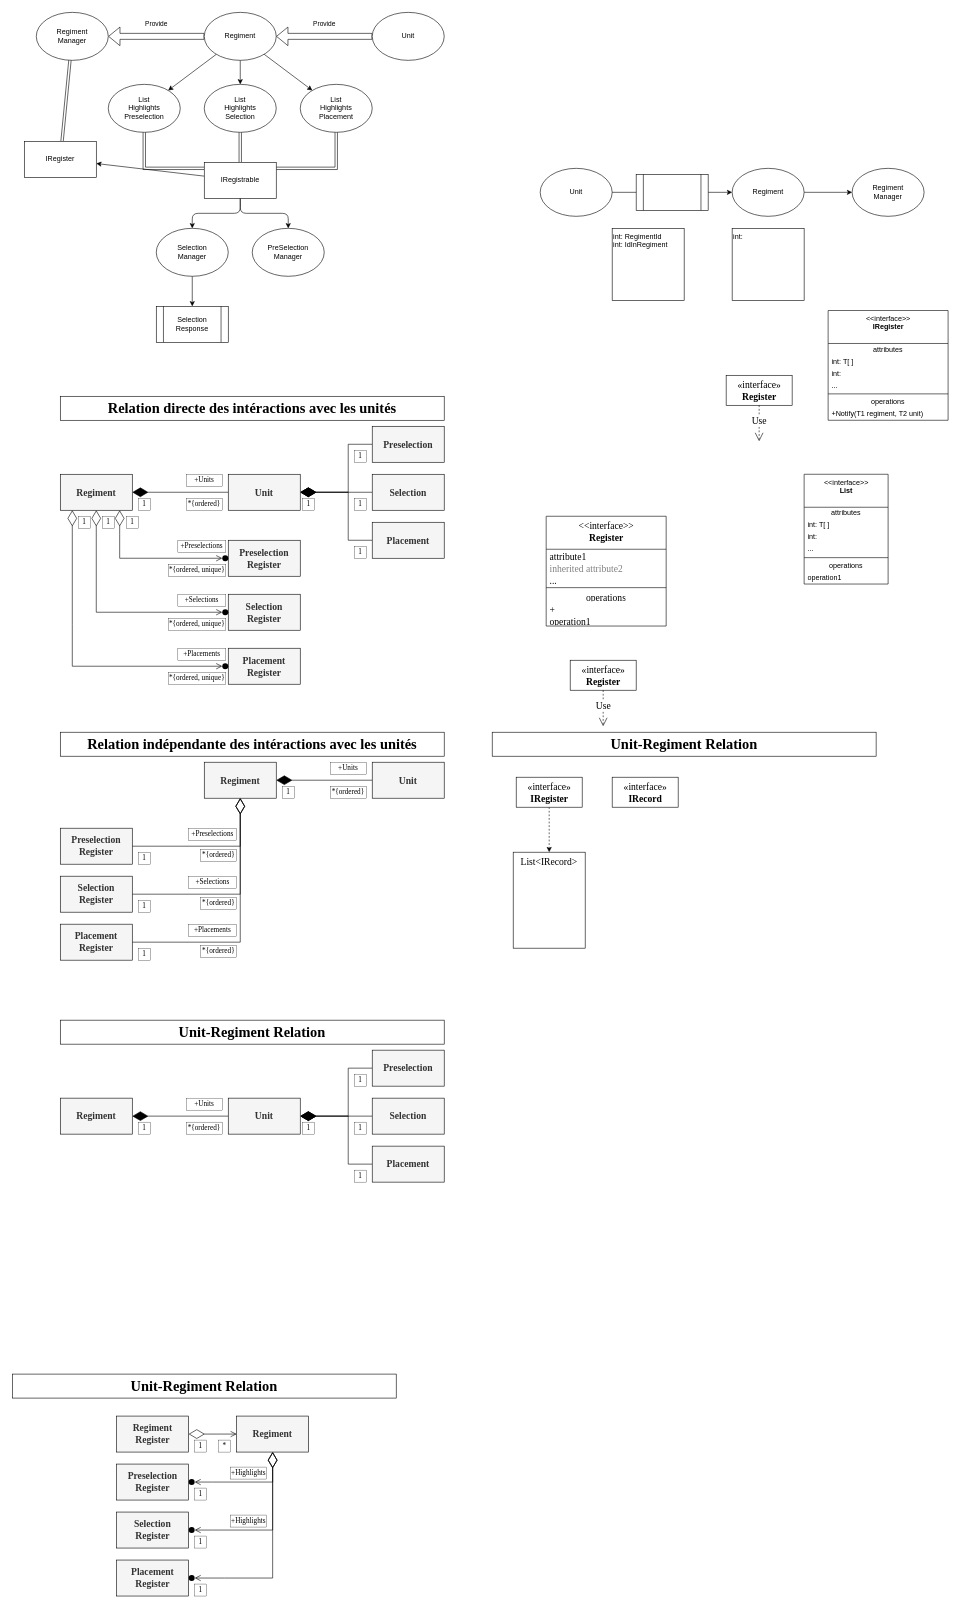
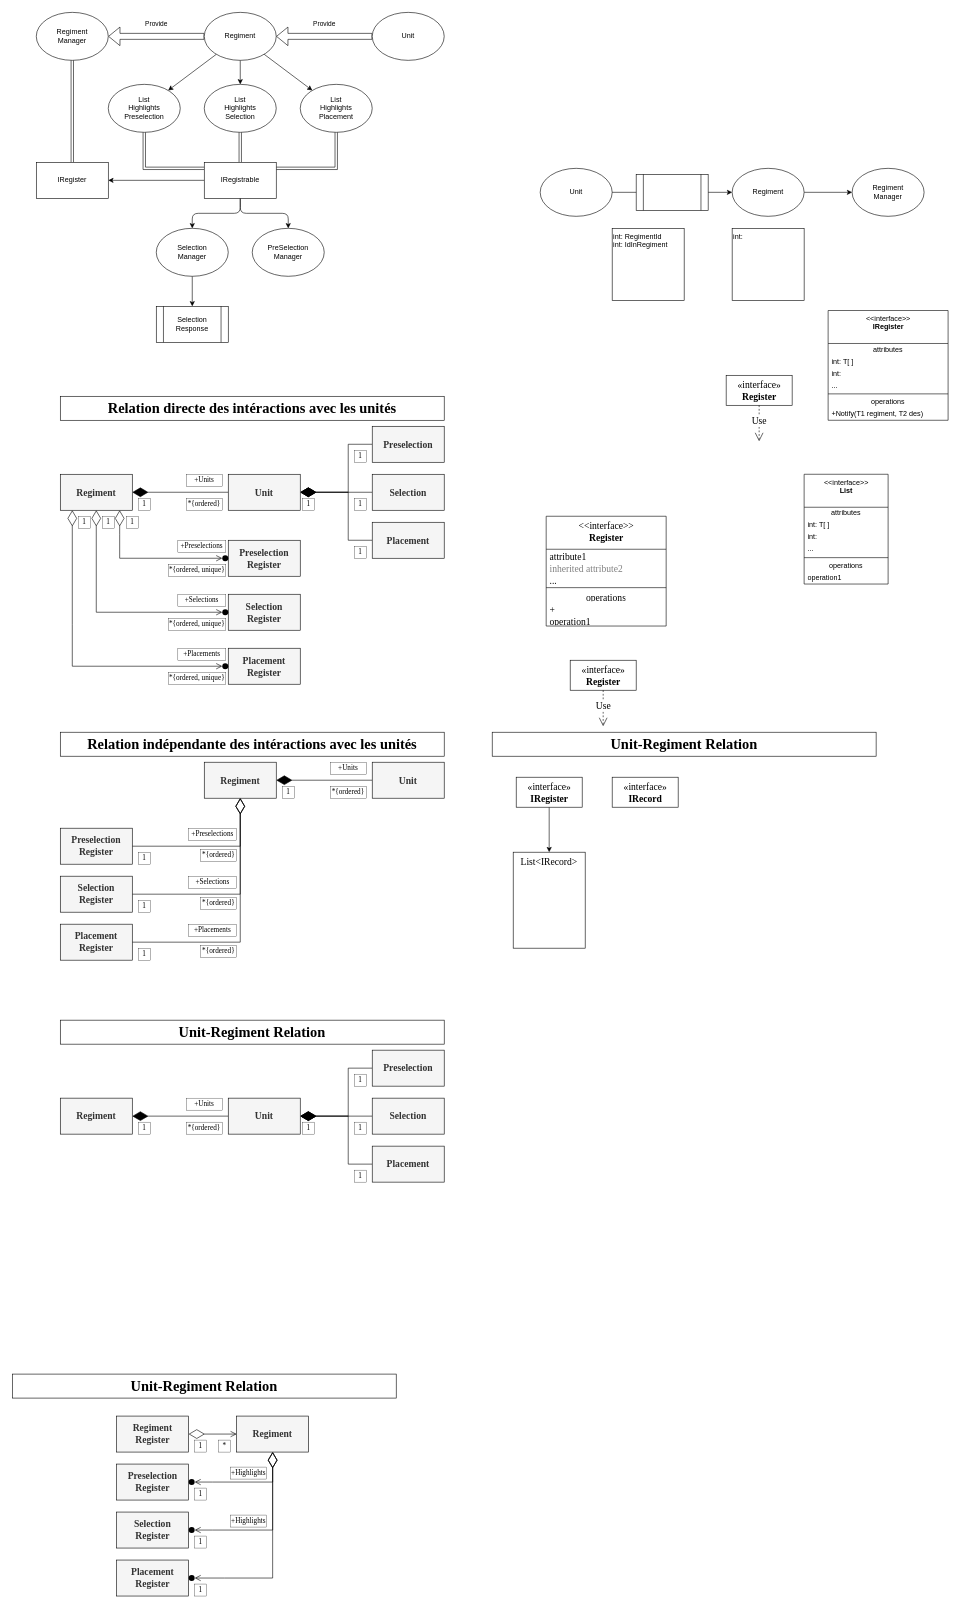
node "IRegister": moved (60, 159) -> (72, 180)
node "+Notify(T1 regiment, T2 unit)": label "+Notify(T1 regiment, T2 unit)" -> "+Notify(T1 regiment, T2 des)"
edge "«interface» IRegister" -> "List<IRecord>": style dashed -> solid
